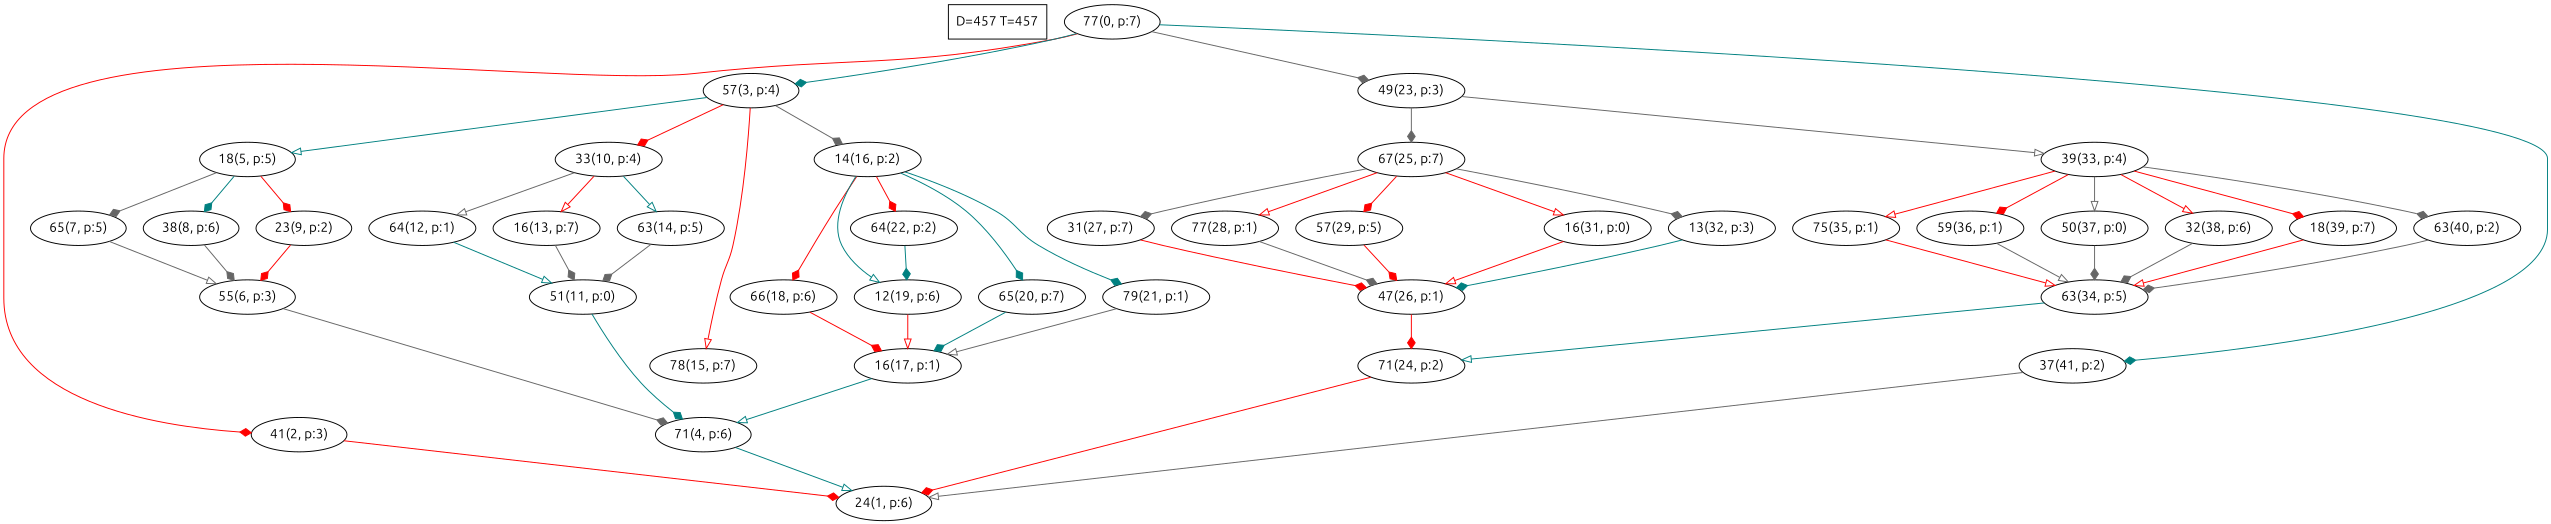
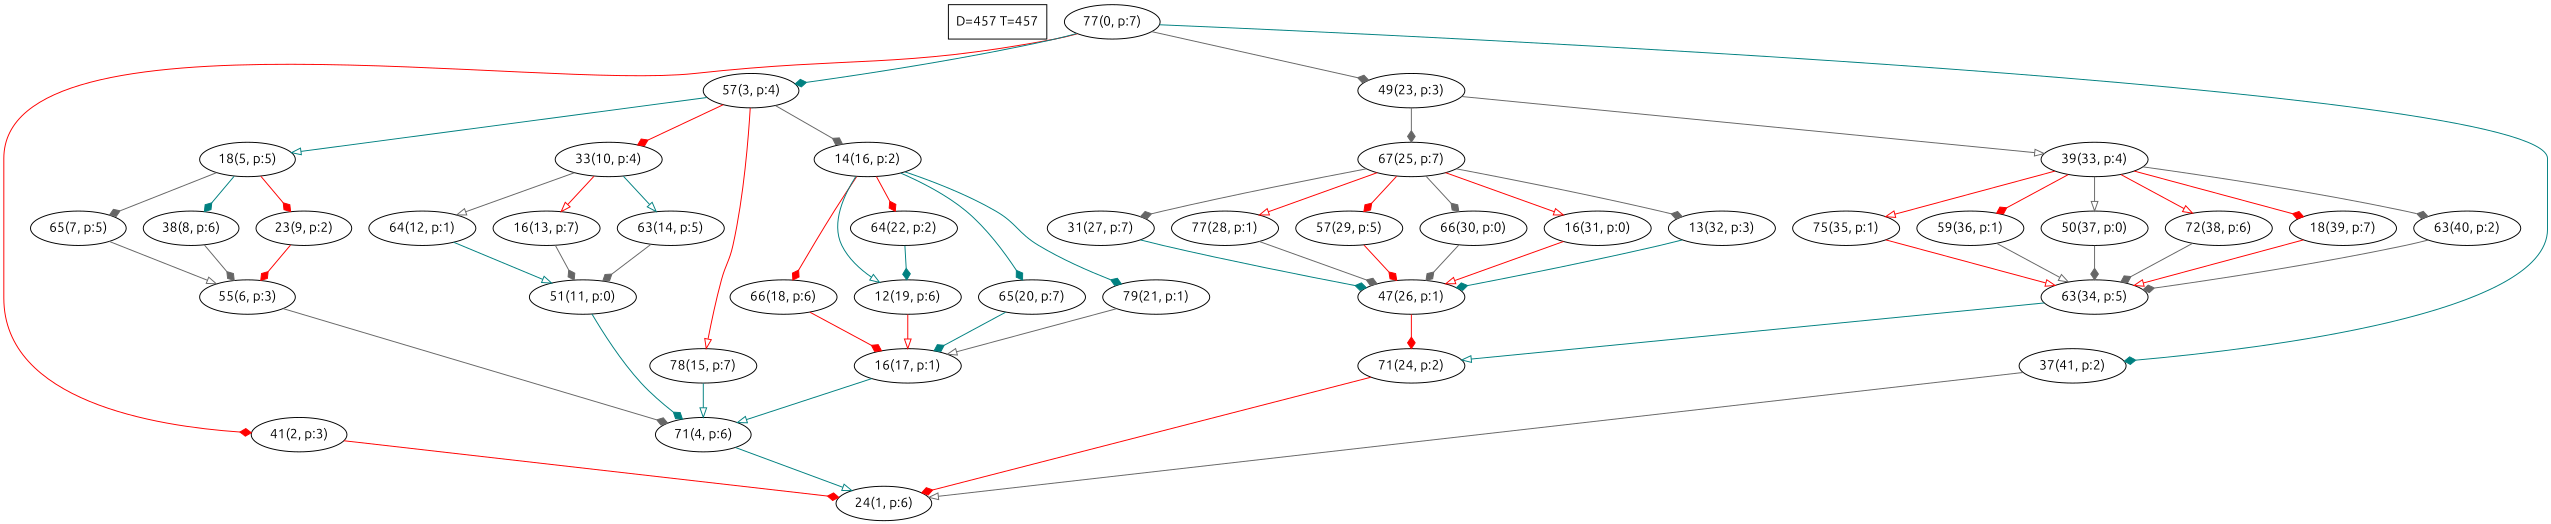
node "66(30, p:0)": added
node "32(38, p:6)": label "32(38, p:6)" -> "72(38, p:6)"
edge "31(27, p:7)" -> "47(26, p:1)": color red -> teal
edge "78(15, p:7)" -> "71(4, p:6)": added
